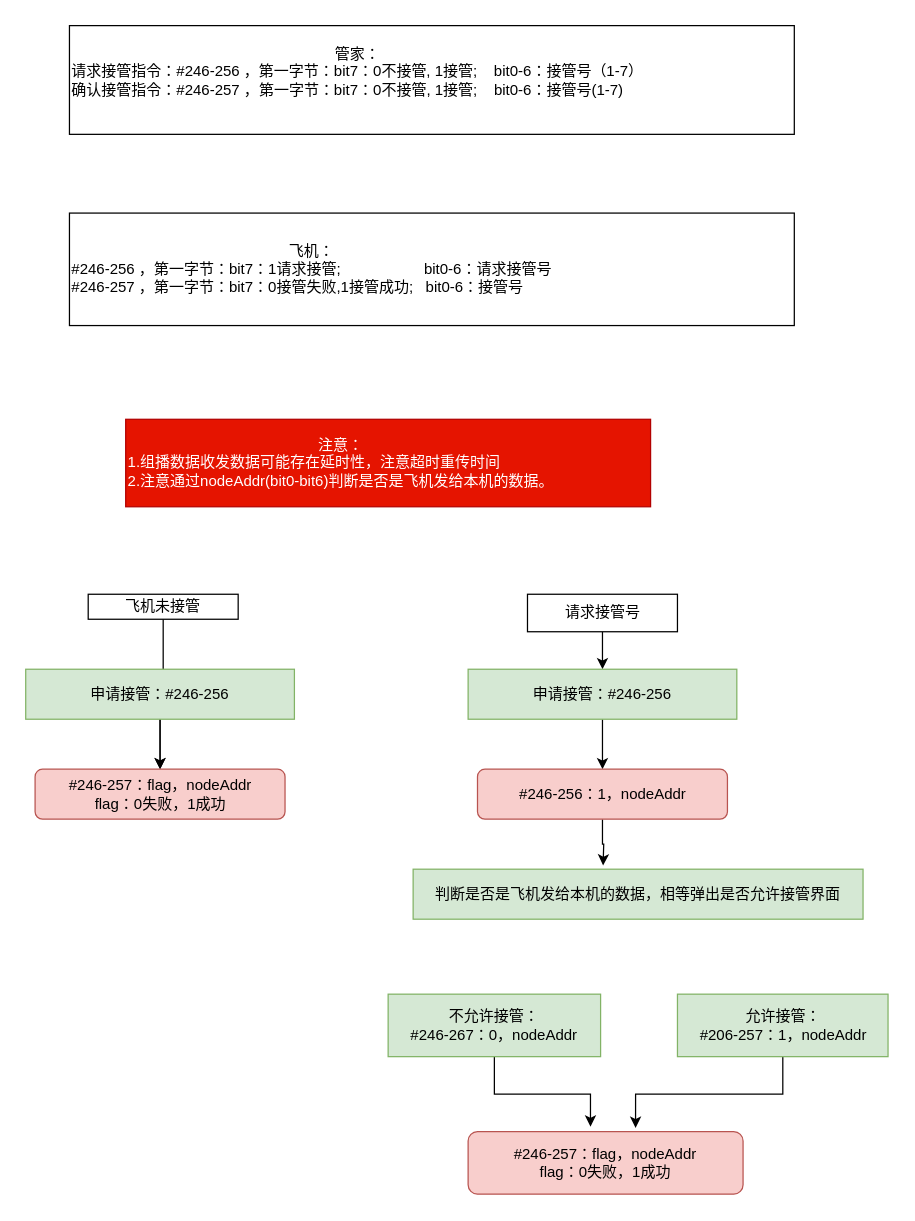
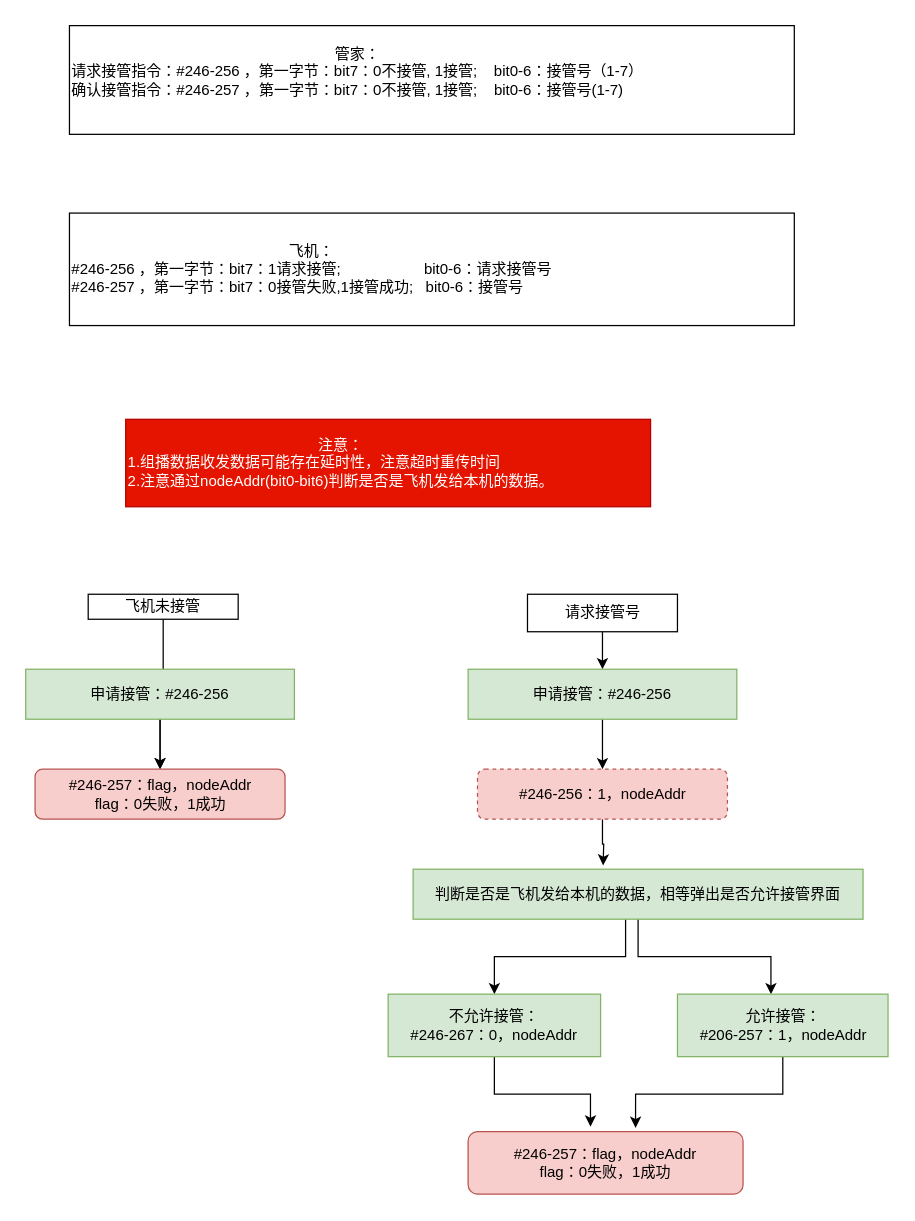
node "#246-256：1，nodeAddr": style solid -> dashed
edge "判断是否是飞机发给本机的数据，相等弹出是否允许接管界面" -> "不允许接管： #246-267：0，nodeAddr": added
edge "判断是否是飞机发给本机的数据，相等弹出是否允许接管界面" -> "允许接管： #206-257：1，nodeAddr": added
